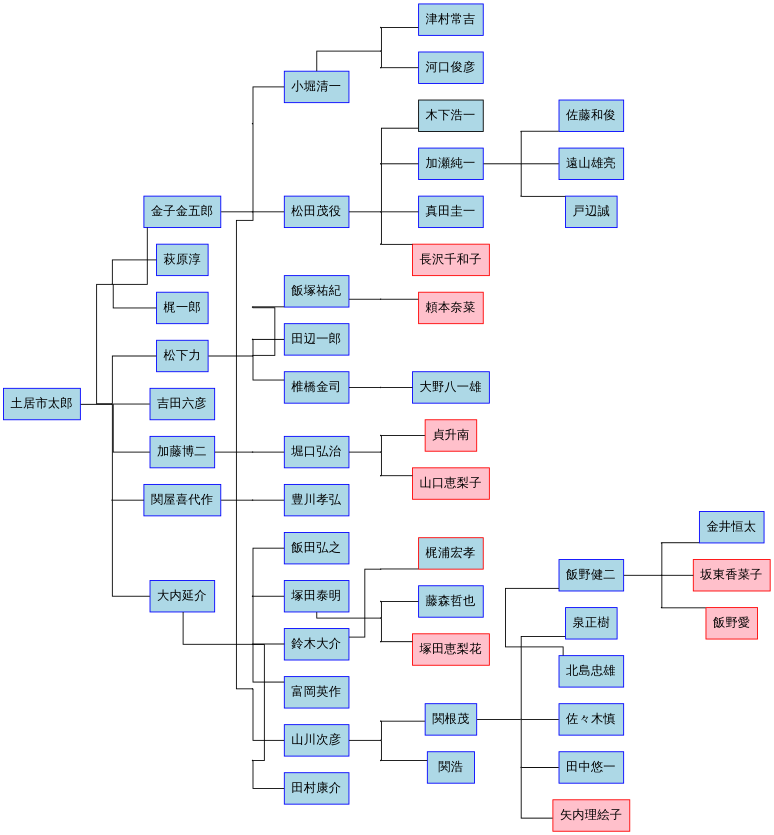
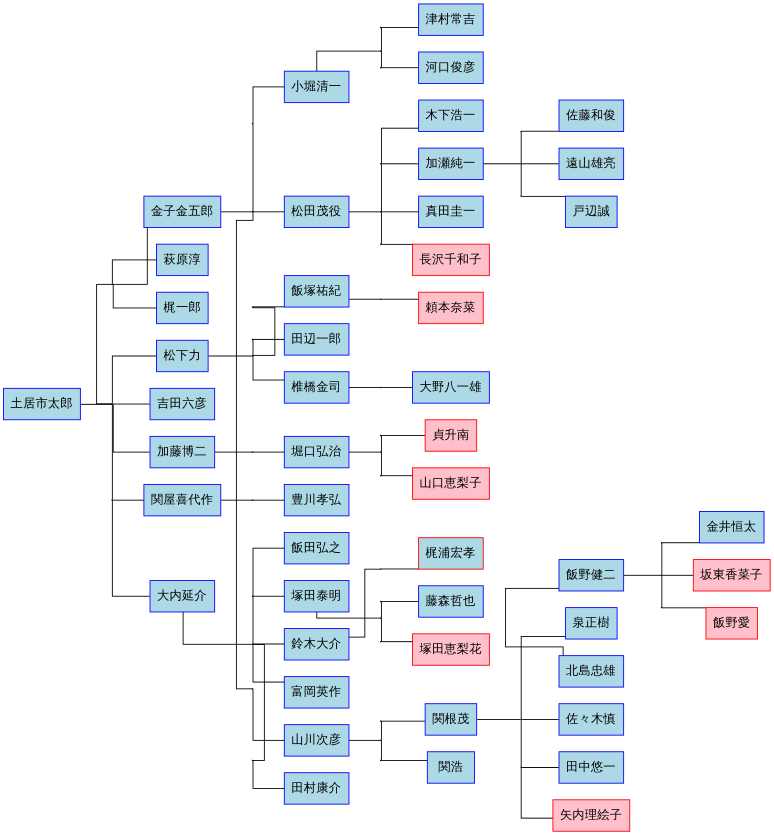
node "木下浩一": color black -> blue
